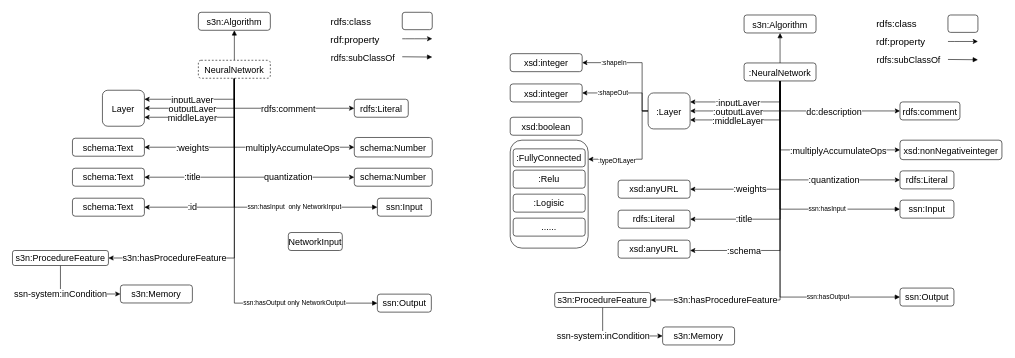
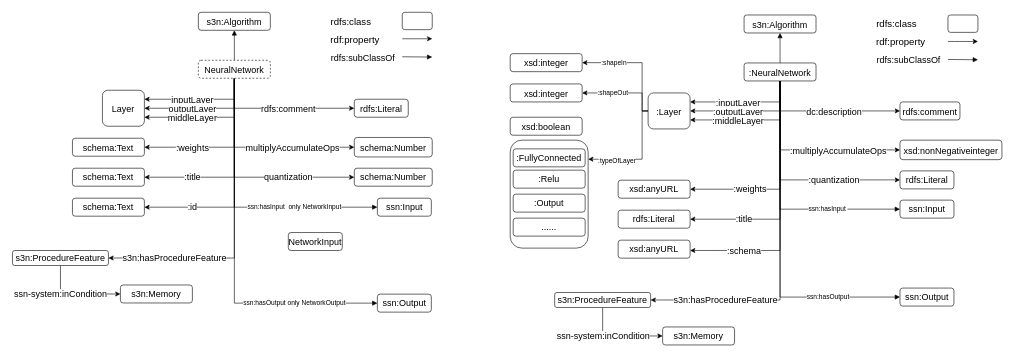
node ":Logisic": label ":Logisic" -> ":Output"
